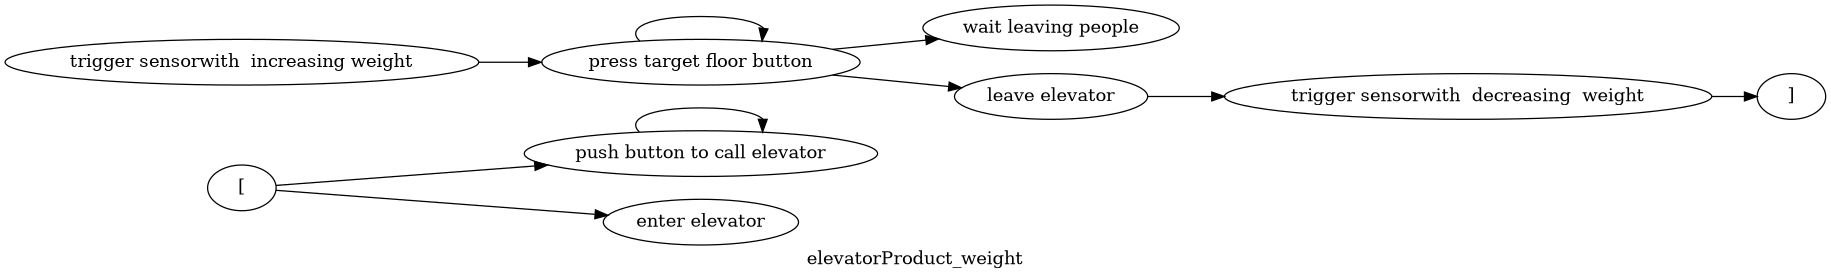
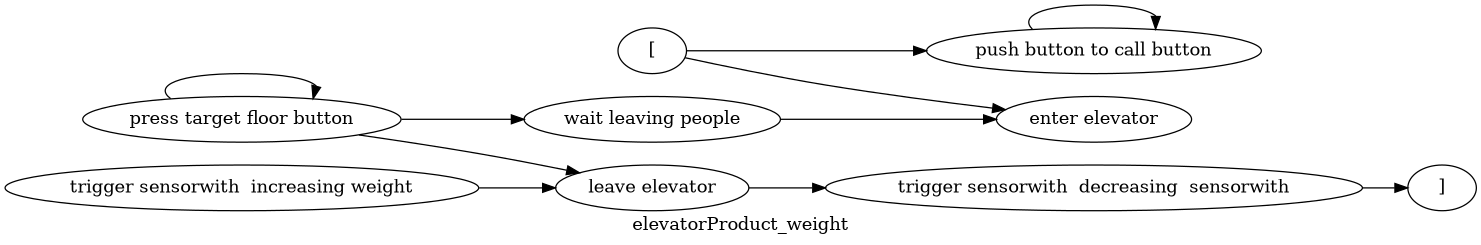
edge "trigger sensorwith  increasing weight" -> "press target floor button": now "trigger sensorwith  increasing weight" -> "leave elevator"
node "trigger sensorwith  decreasing  weight": label "trigger sensorwith  decreasing  weight" -> "trigger sensorwith  decreasing  sensorwith"
edge "wait leaving people" -> "enter elevator": added
node "push button to call elevator": label "push button to call elevator" -> "push button to call button"
